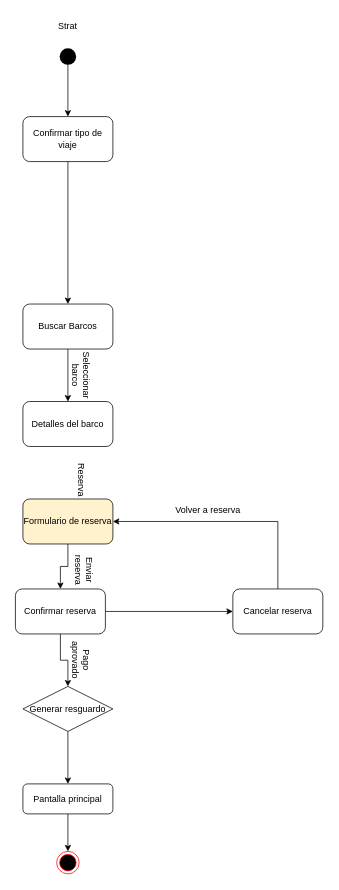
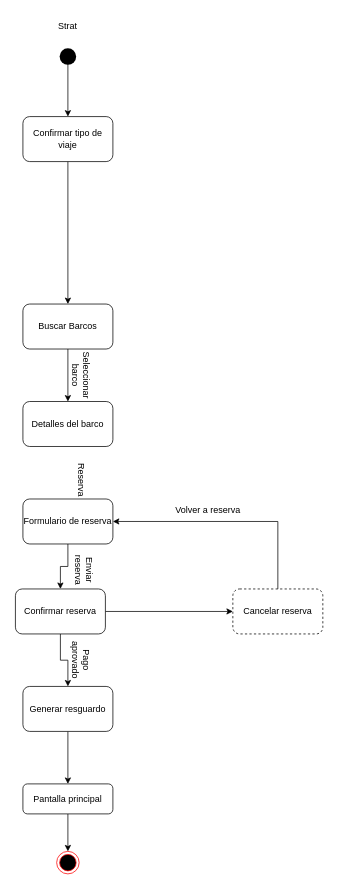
node "Formulario de reserva": fillcolor #fff2cc -> #ffffff
node "Cancelar reserva": style solid -> dashed
node "Generar resguardo": shape diamond -> rounded rectangle
